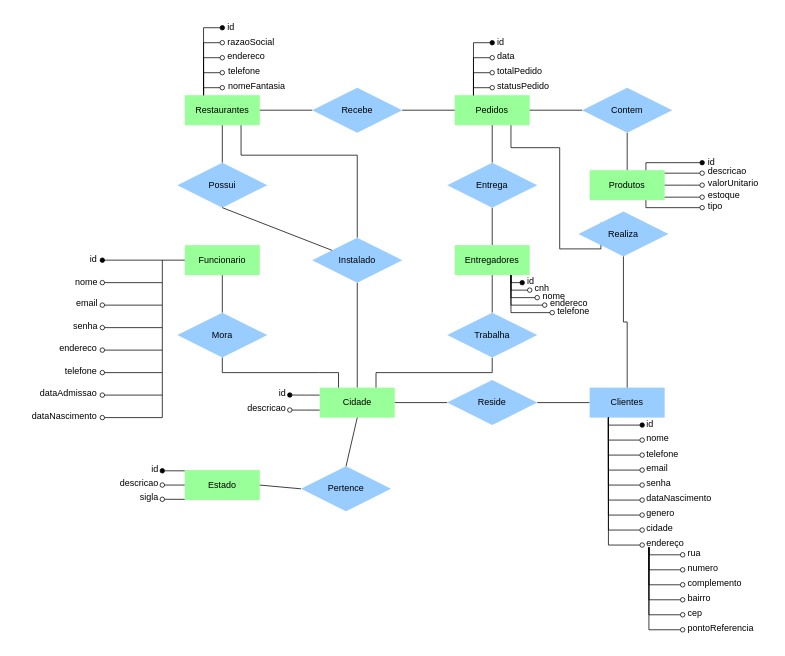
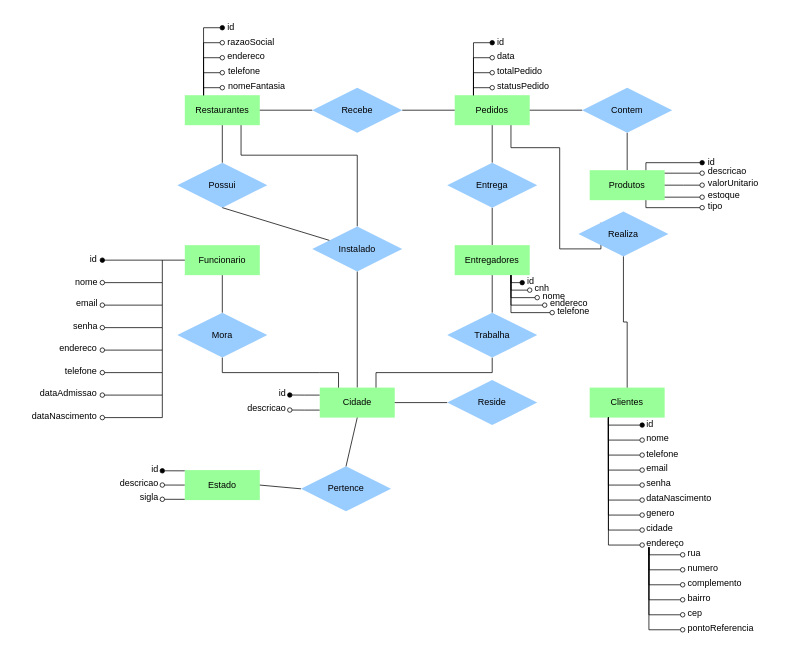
node "Instalado": moved (357, 260) -> (357, 249)
edge "Reside" -- "Clientes": removed
node "Clientes": fillcolor #99ccff -> #99ff99
